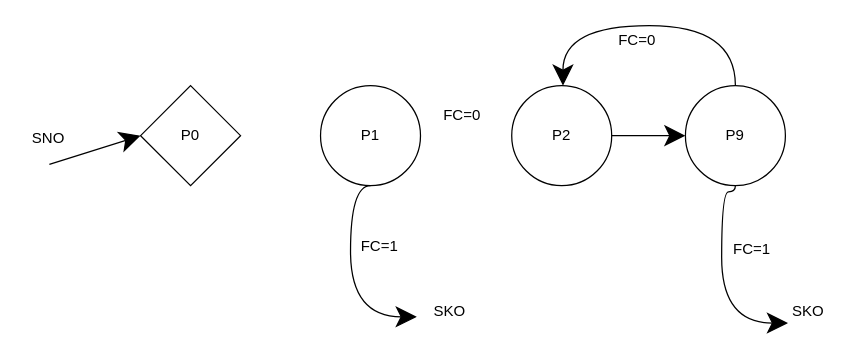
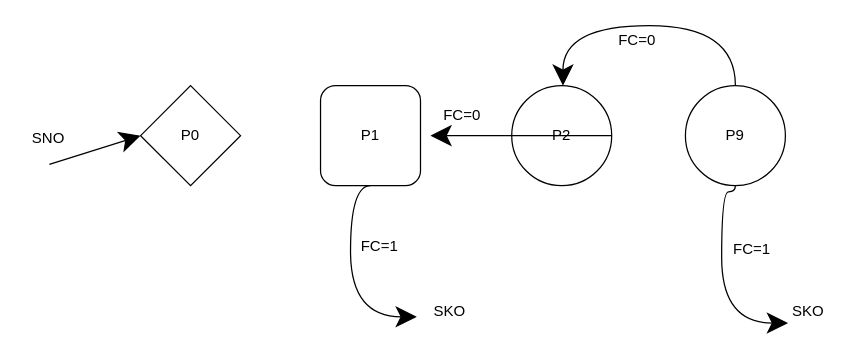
node "P1": shape ellipse -> rounded rectangle
edge "P2" -> "P9": now "P2" -> "P1"
